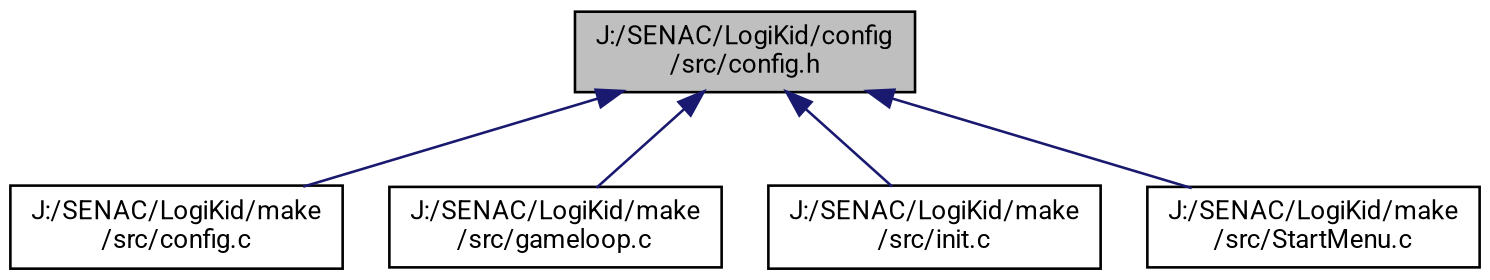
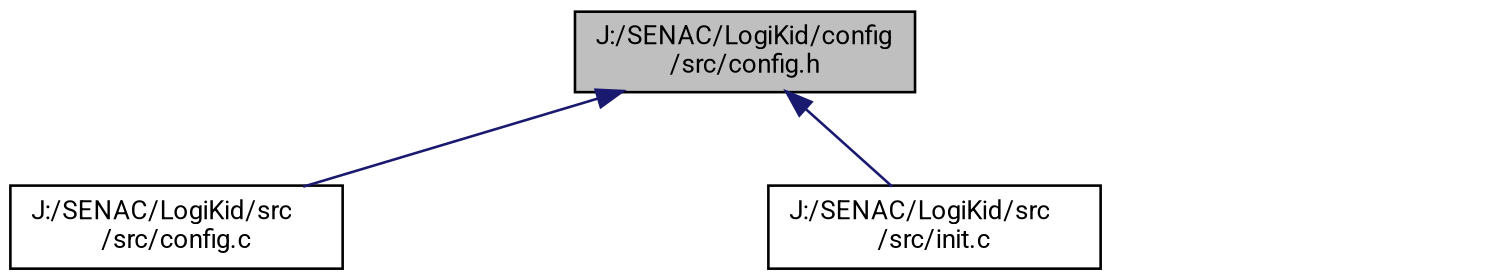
node "J:/SENAC/LogiKid/make /src/config.c": label "J:/SENAC/LogiKid/make /src/config.c" -> "J:/SENAC/LogiKid/src /src/config.c"
node "J:/SENAC/LogiKid/make /src/gameloop.c": removed
node "J:/SENAC/LogiKid/make /src/init.c": label "J:/SENAC/LogiKid/make /src/init.c" -> "J:/SENAC/LogiKid/src /src/init.c"
node "J:/SENAC/LogiKid/make /src/StartMenu.c": removed
